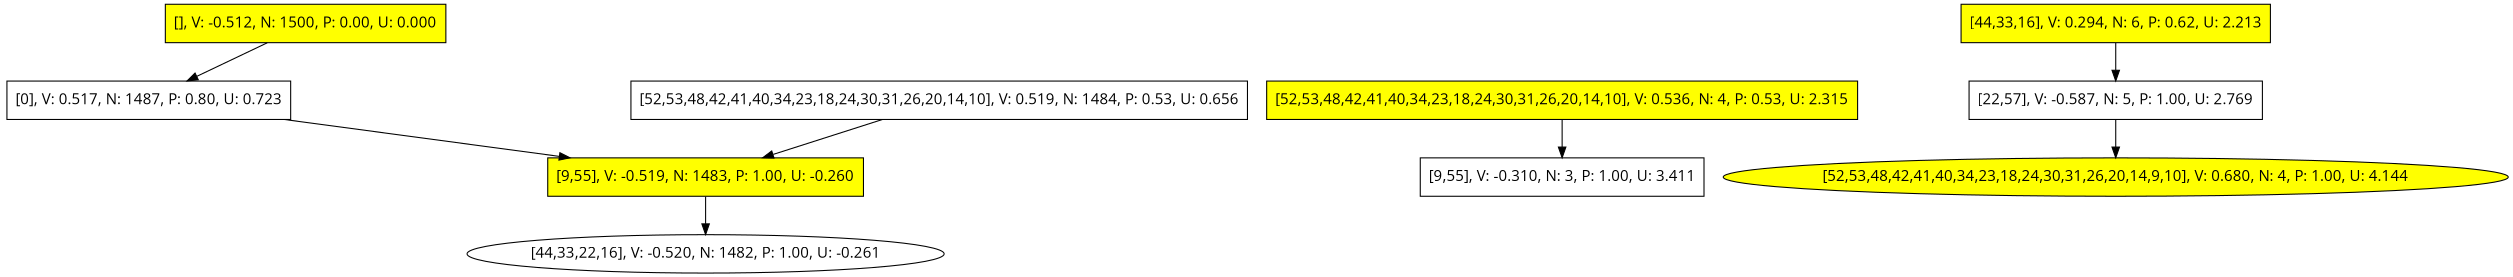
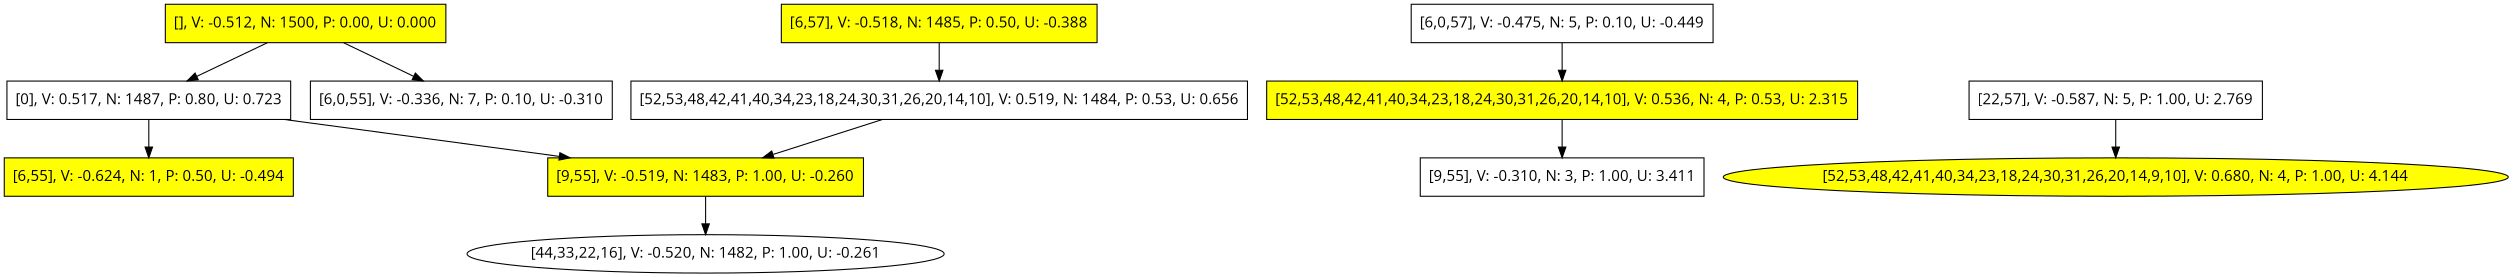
node "[6,57], V: -0.518, N: 1485, P: 0.50, U: -0.388": added
node "[6,0,57], V: -0.475, N: 5, P: 0.10, U: -0.449": added
node "[44,33,16], V: 0.294, N: 6, P: 0.62, U: 2.213": removed
node "[6,0,55], V: -0.336, N: 7, P: 0.10, U: -0.310": added
node "[6,55], V: -0.624, N: 1, P: 0.50, U: -0.494": added
